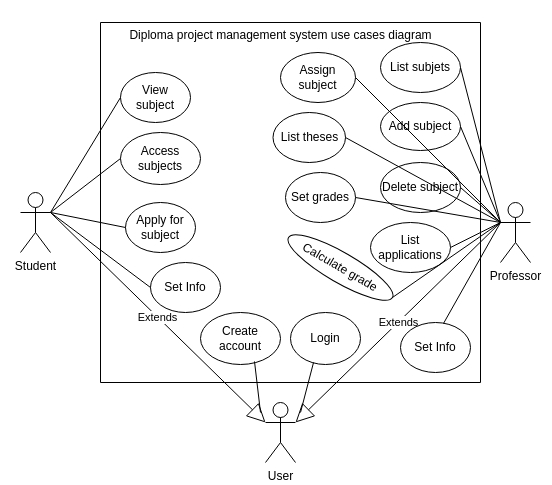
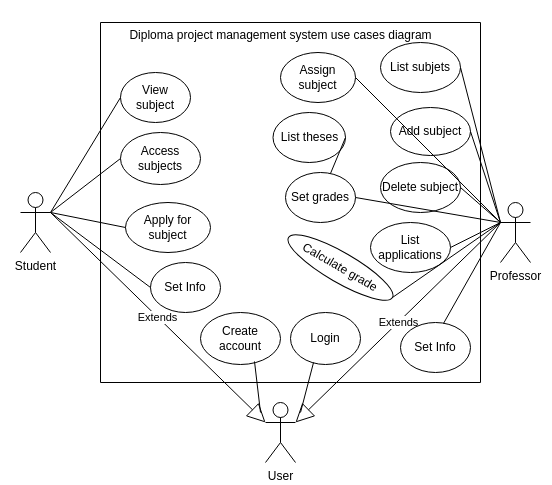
node "Add subject": moved (421, 127) -> (431, 132)
edge "List theses" -- "Professor": now "List theses" -- "Set grades"
node "Apply for subject": size 70x50 -> 85x50
